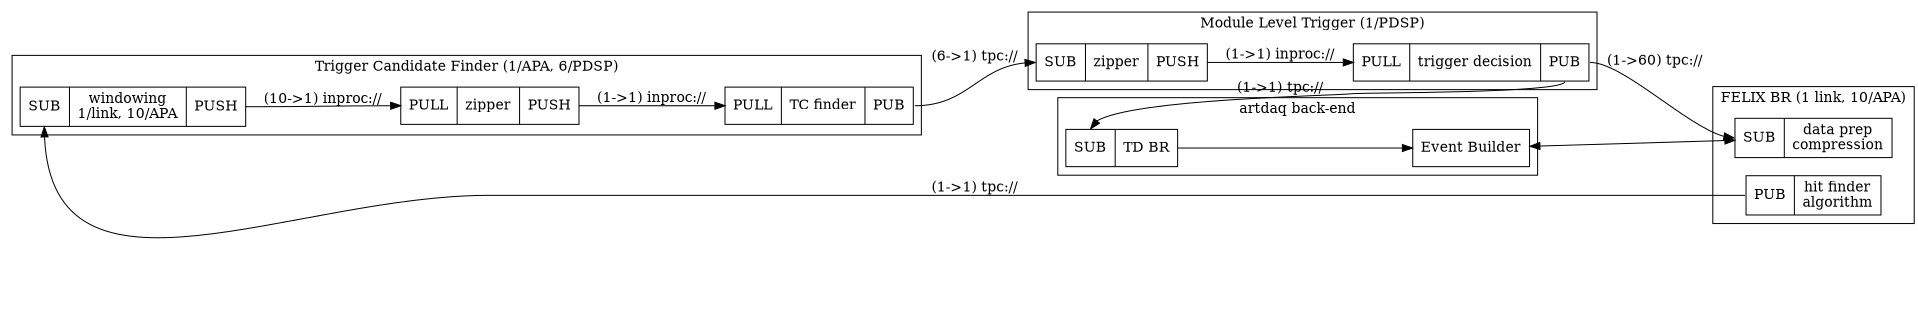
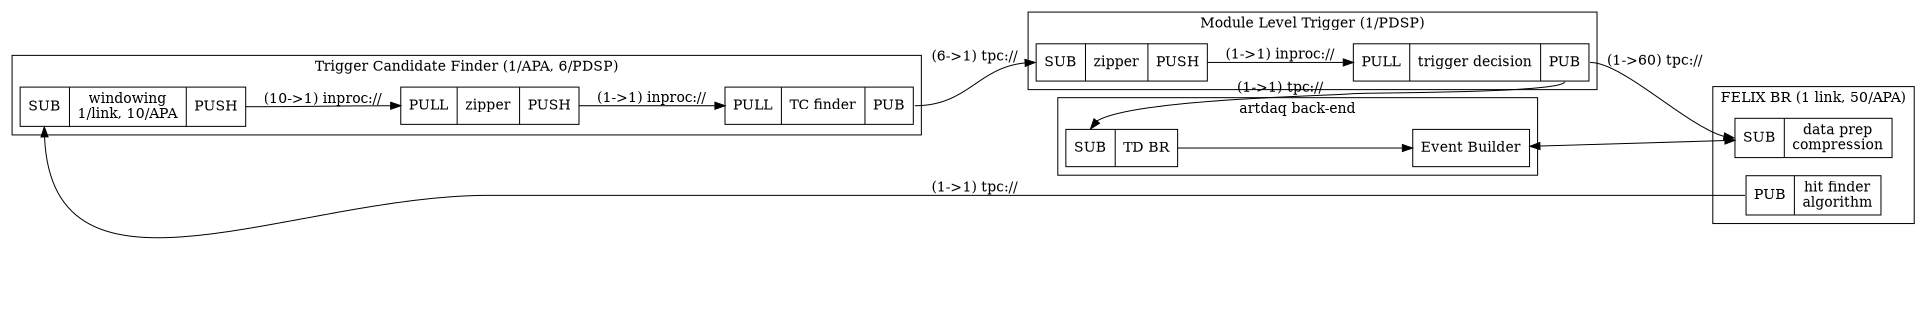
cluster "FELIX BR (1 link, 10/APA)": label "FELIX BR (1 link, 10/APA)" -> "FELIX BR (1 link, 50/APA)"
